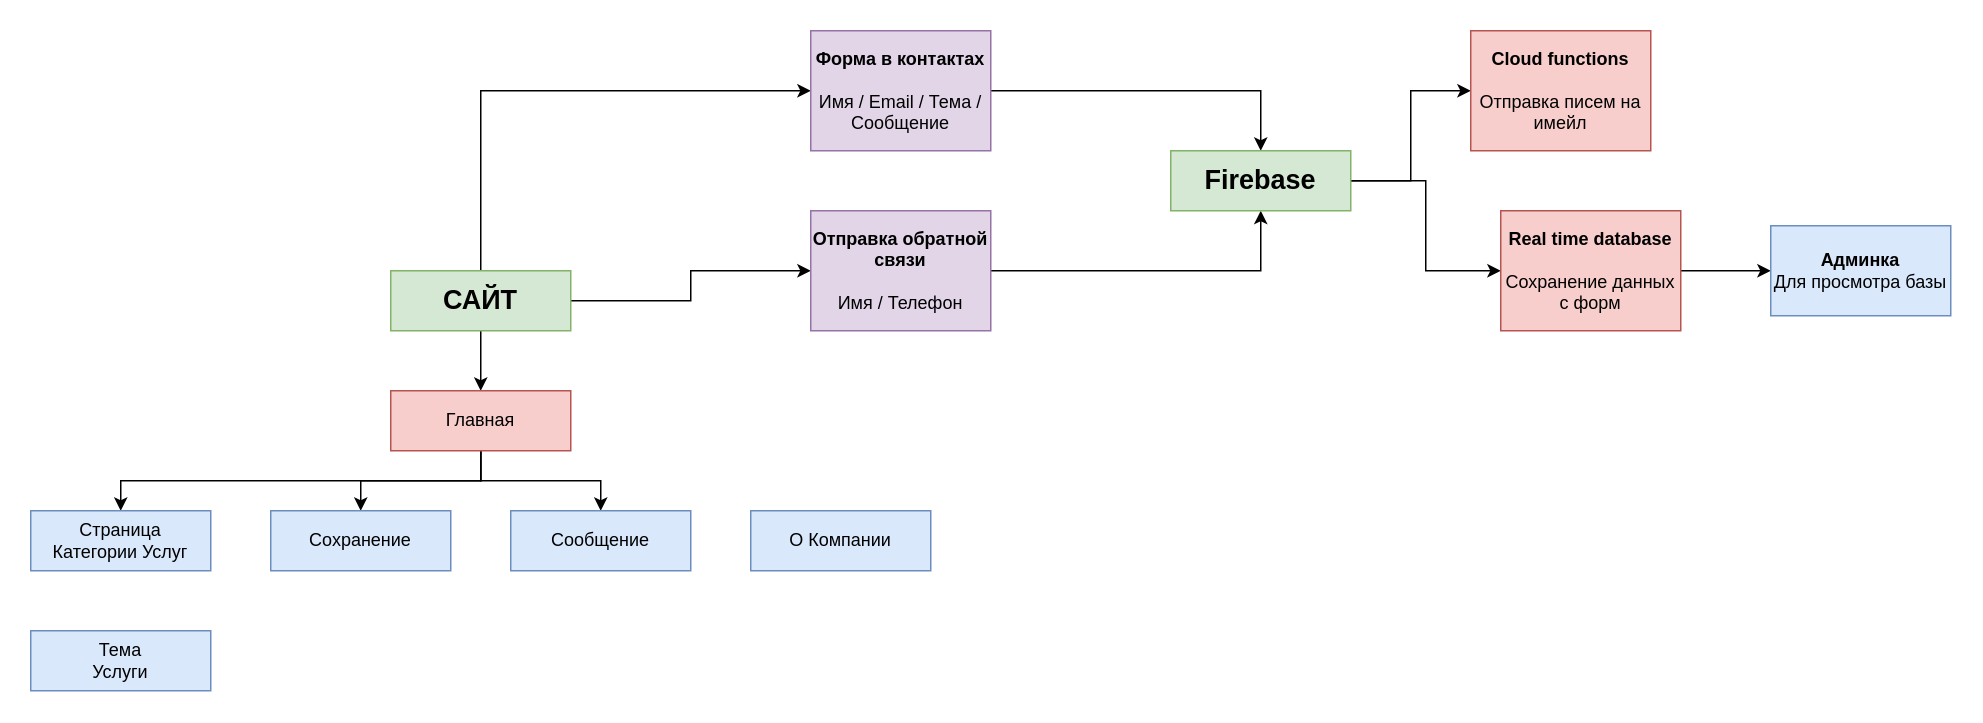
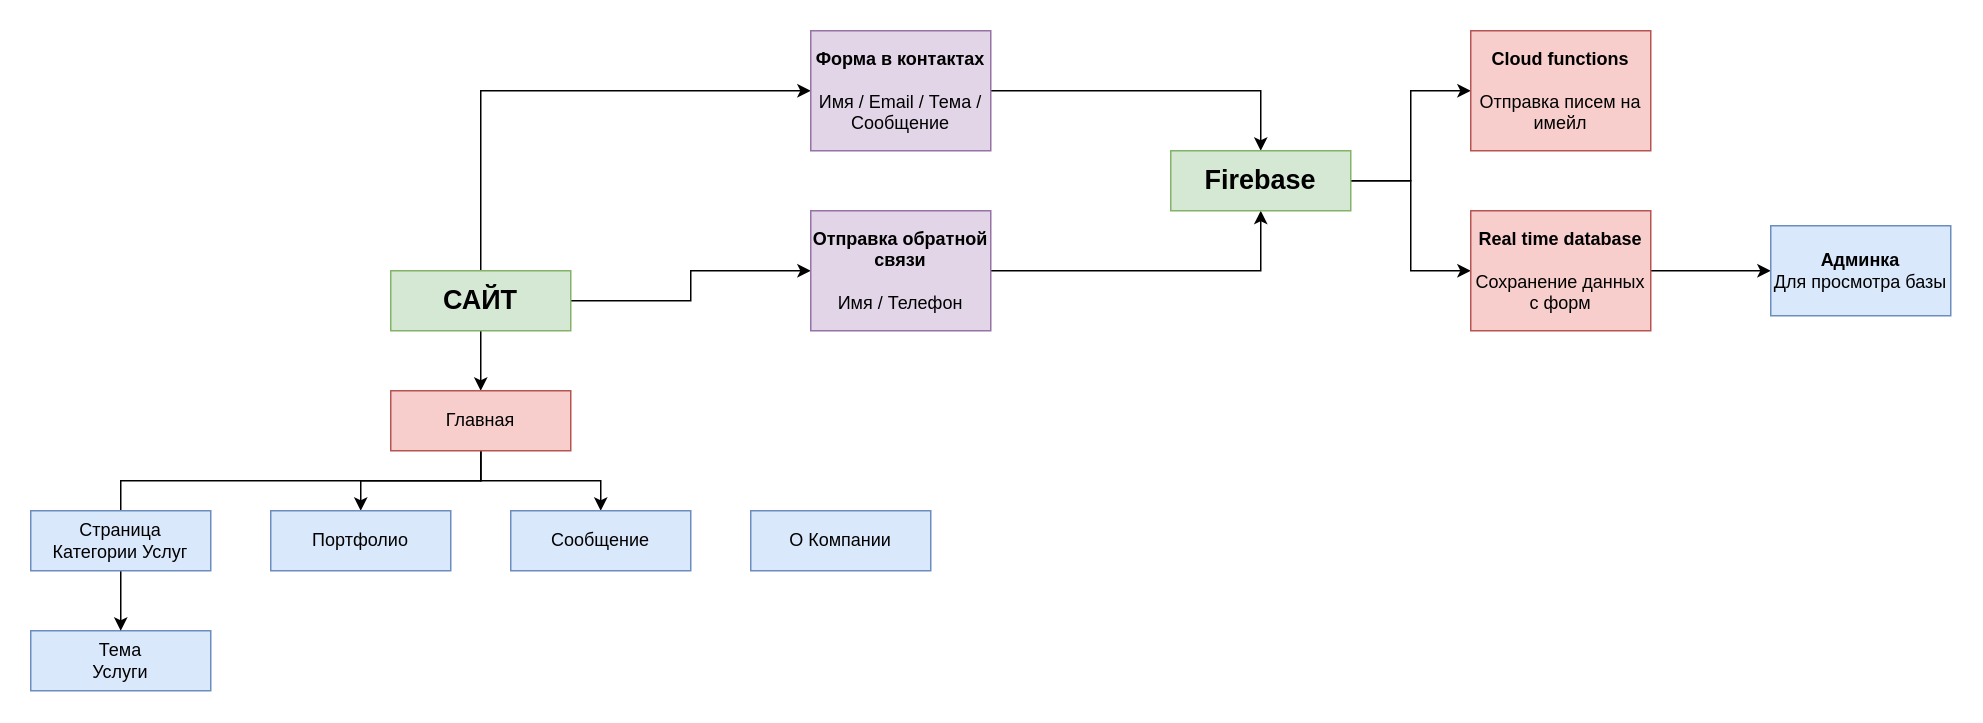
node "Real time database Сохранение данных с форм": moved (1591, 271) -> (1561, 271)
edge "Главная" -> "Страница Категории Услуг": arrowhead classic -> none
node "Сохранение": label "Сохранение" -> "Портфолио"
edge "Страница Категории Услуг" -> "Тема Услуги": added
